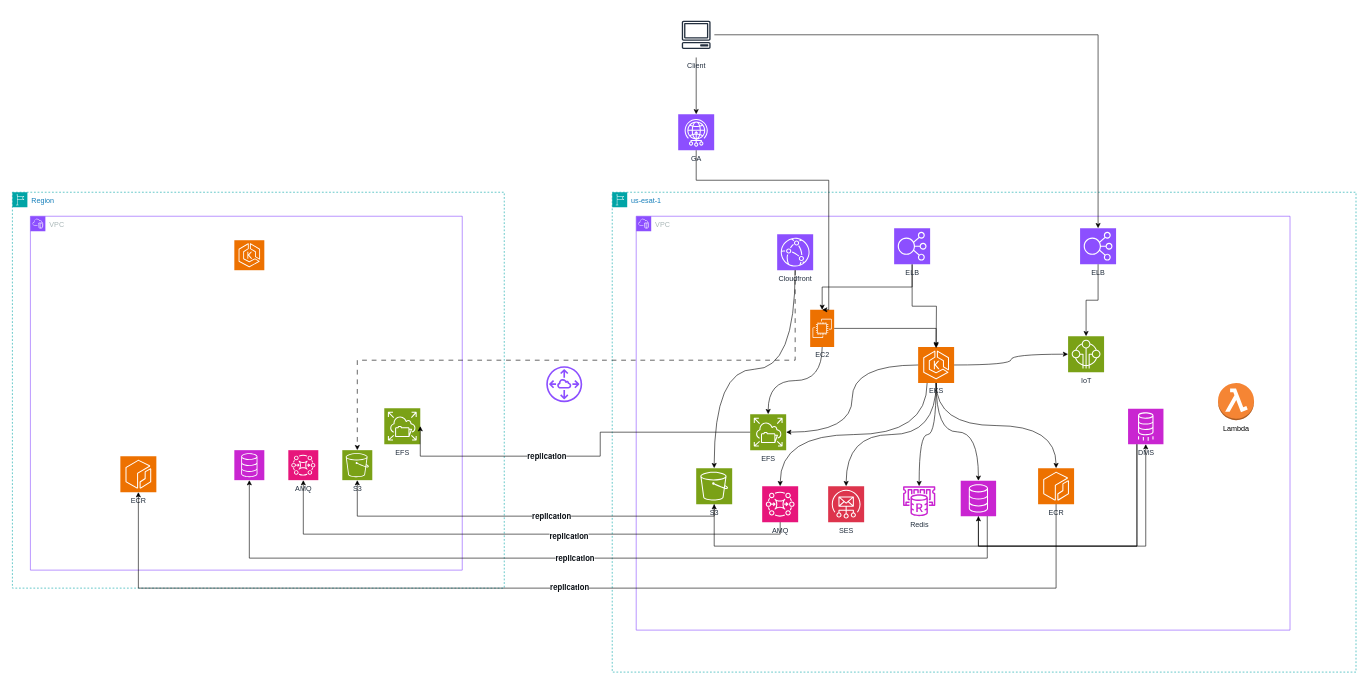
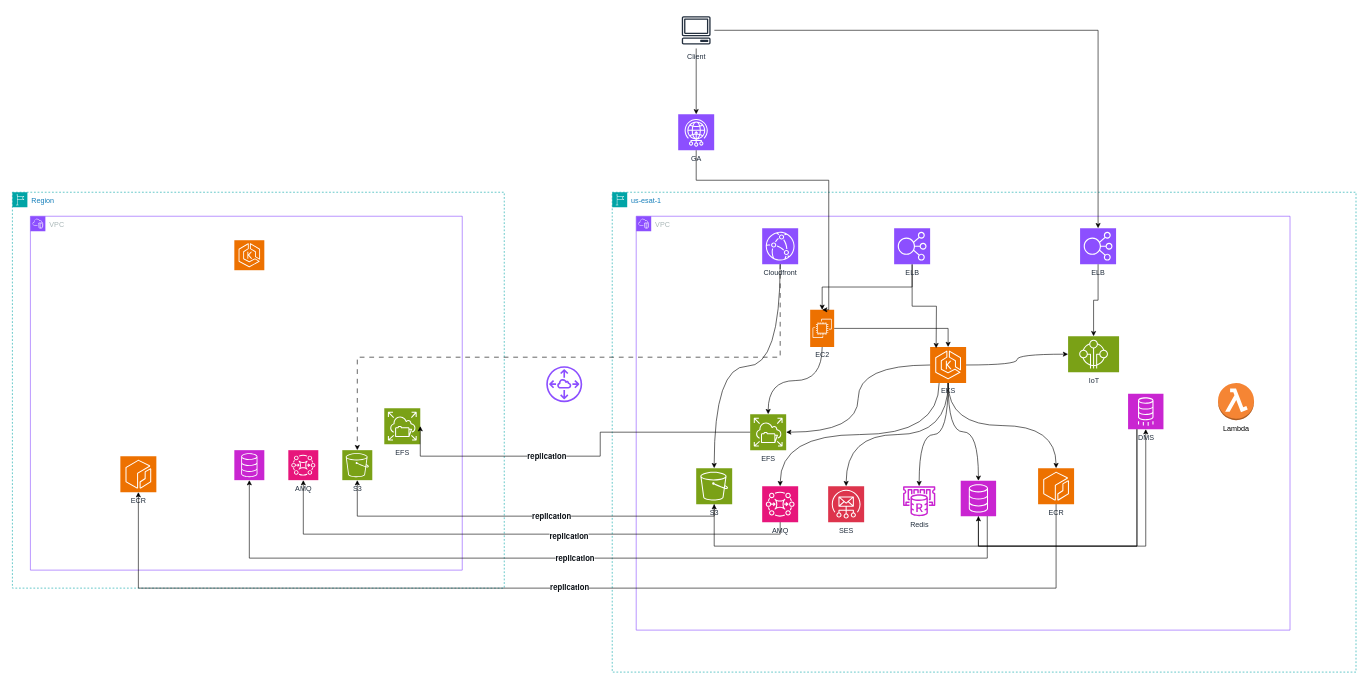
node "Client": size 36x45 -> 36x36
node "Cloudfront": moved (795, 252) -> (780, 246)
node "IoT": size 36x36 -> 51x36
node "EKS": moved (936, 365) -> (948, 365)
node "DMS": moved (1146, 427) -> (1146, 412)
